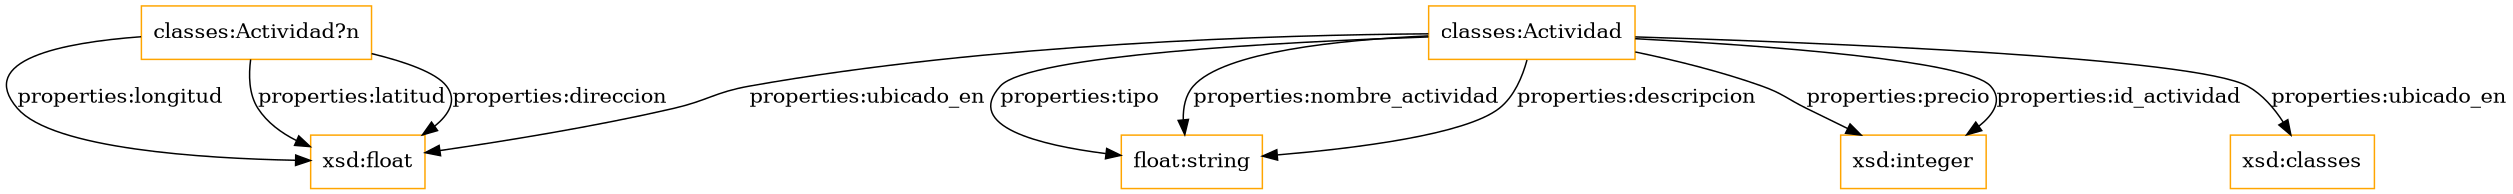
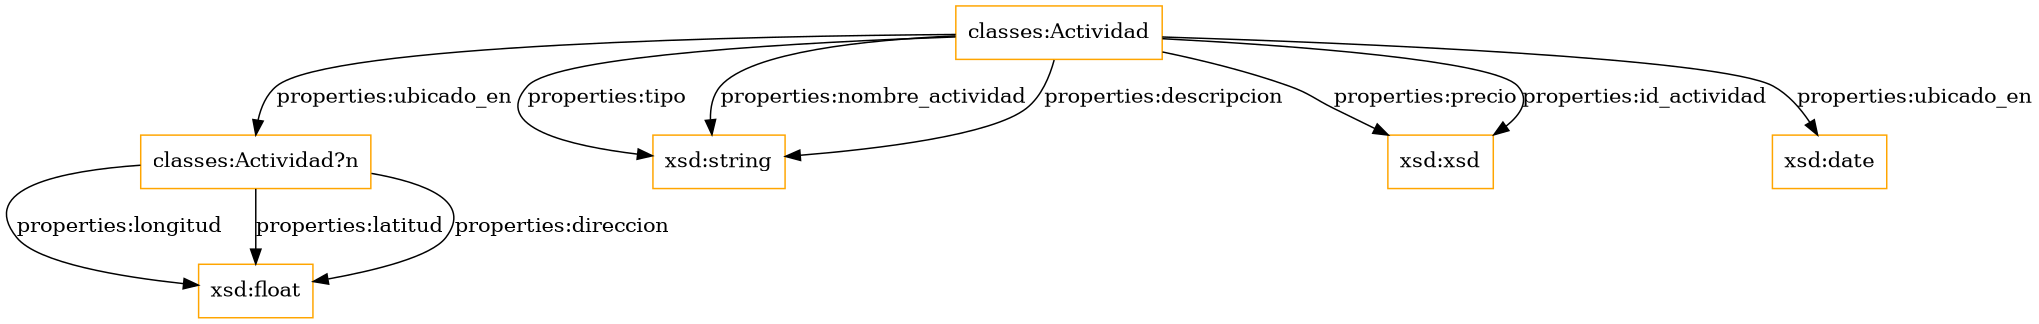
edge "classes:Actividad" -> "xsd:float": now "classes:Actividad" -> "classes:Actividad?n"
node "float:string": label "float:string" -> "xsd:string"
node "xsd:integer": label "xsd:integer" -> "xsd:xsd"
node "xsd:classes": label "xsd:classes" -> "xsd:date"
